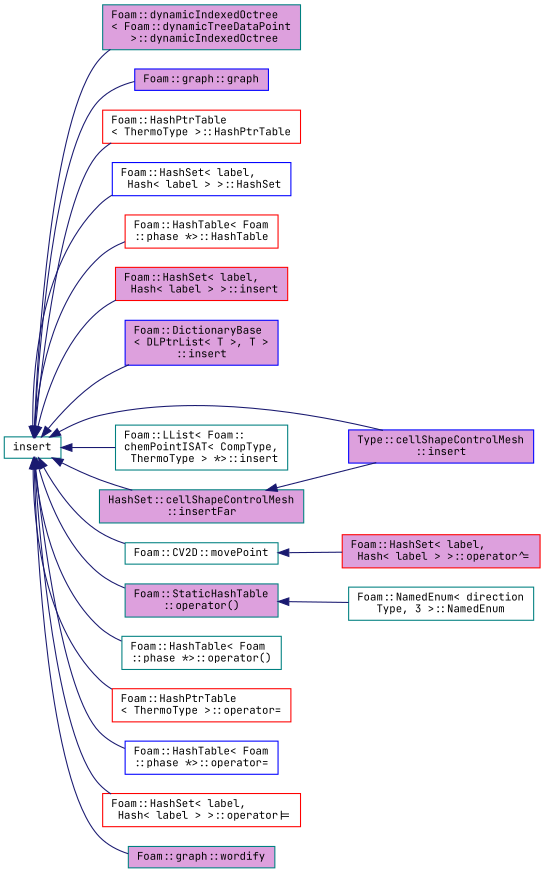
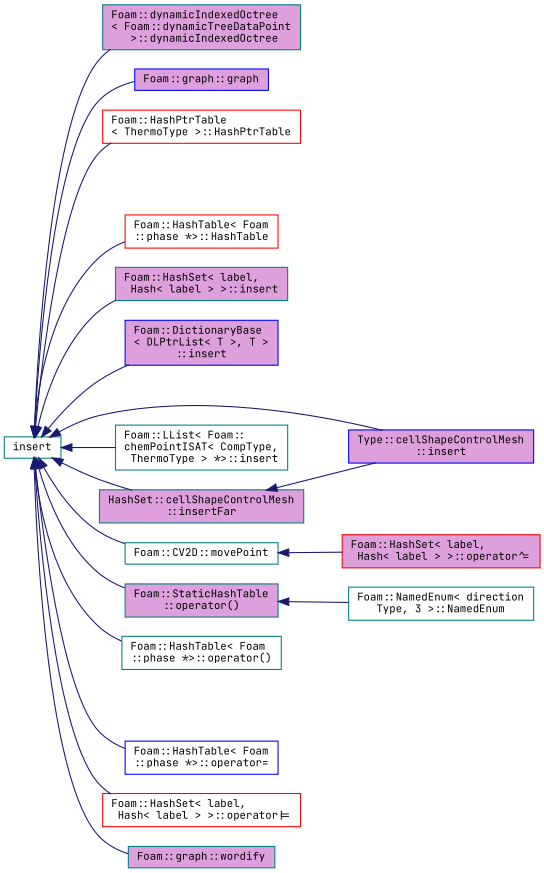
node "Foam::HashSet< label, Hash< label > >::HashSet": removed
node "Foam::HashSet< label, Hash< label > >::insert": color red -> teal
node "Foam::HashPtrTable < ThermoType >::operator=": removed
